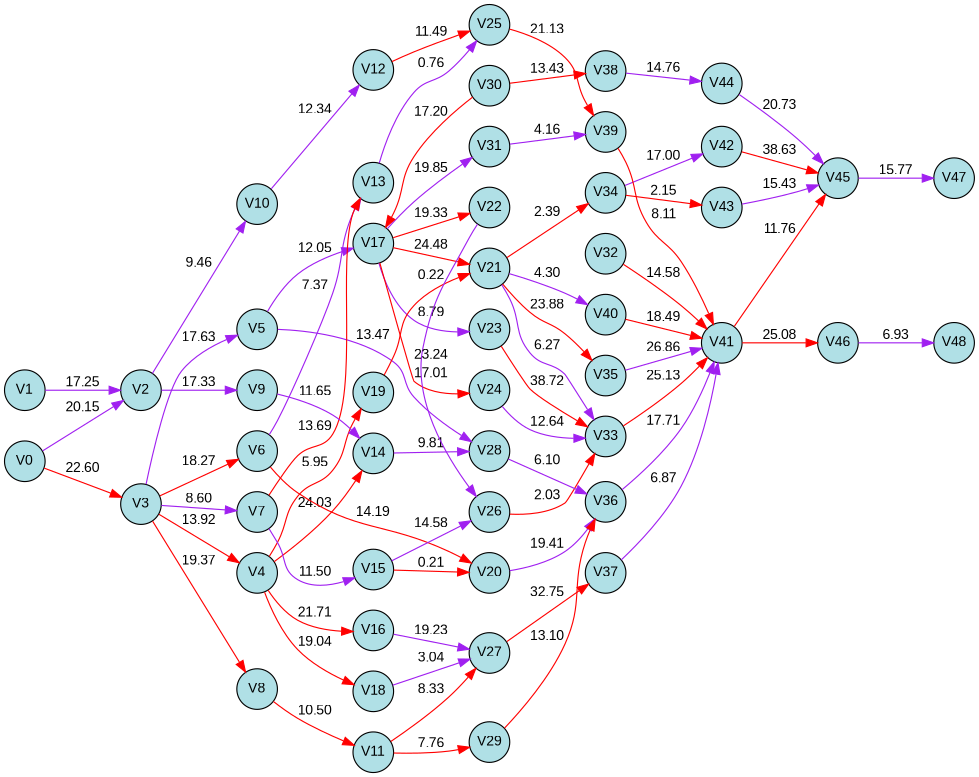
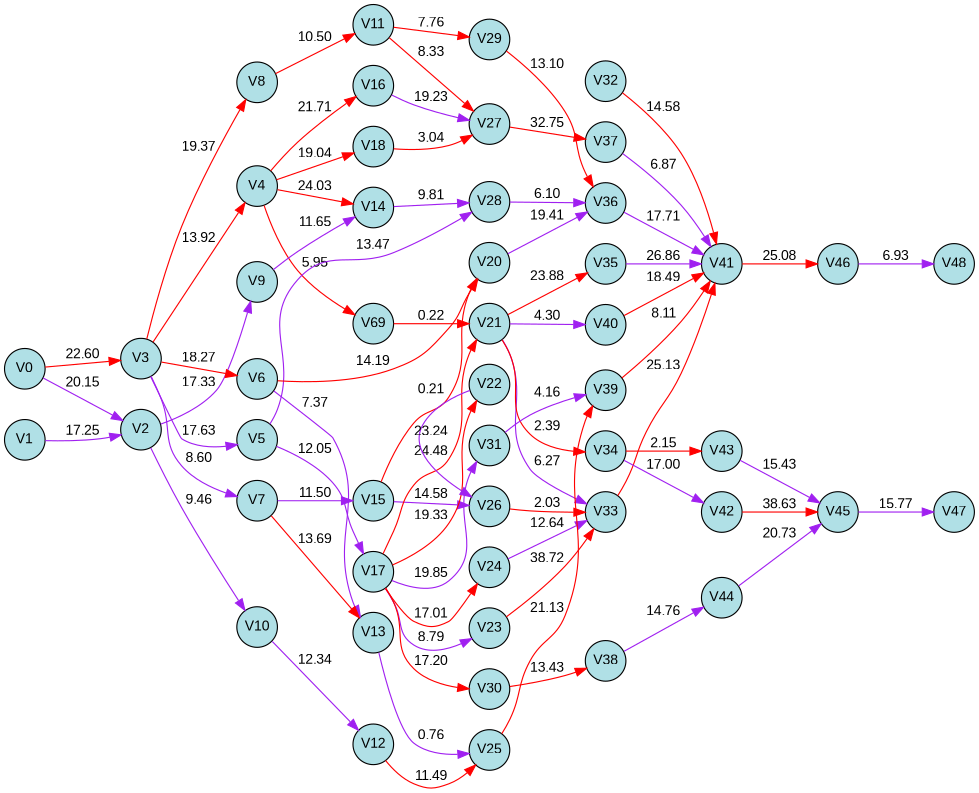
edge "V30" -> "V17": reversed
edge "V41" -> "V45": removed, label "11.76"
node "V19": label "V19" -> "V69"
edge "V18" -> "V27": color purple -> red
